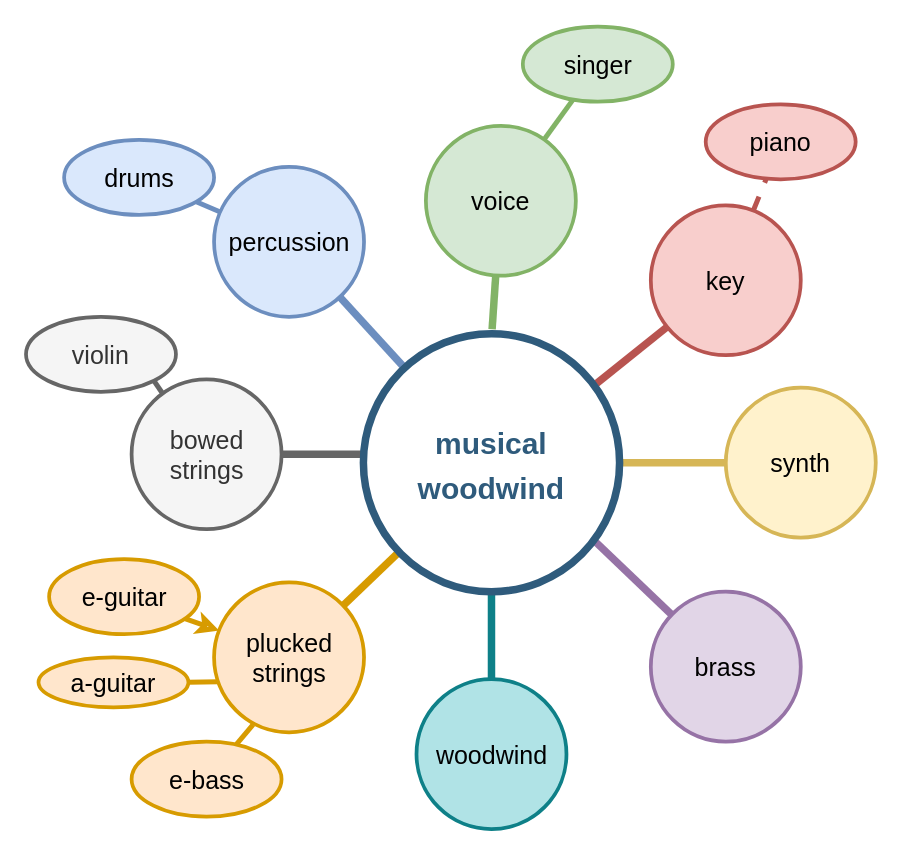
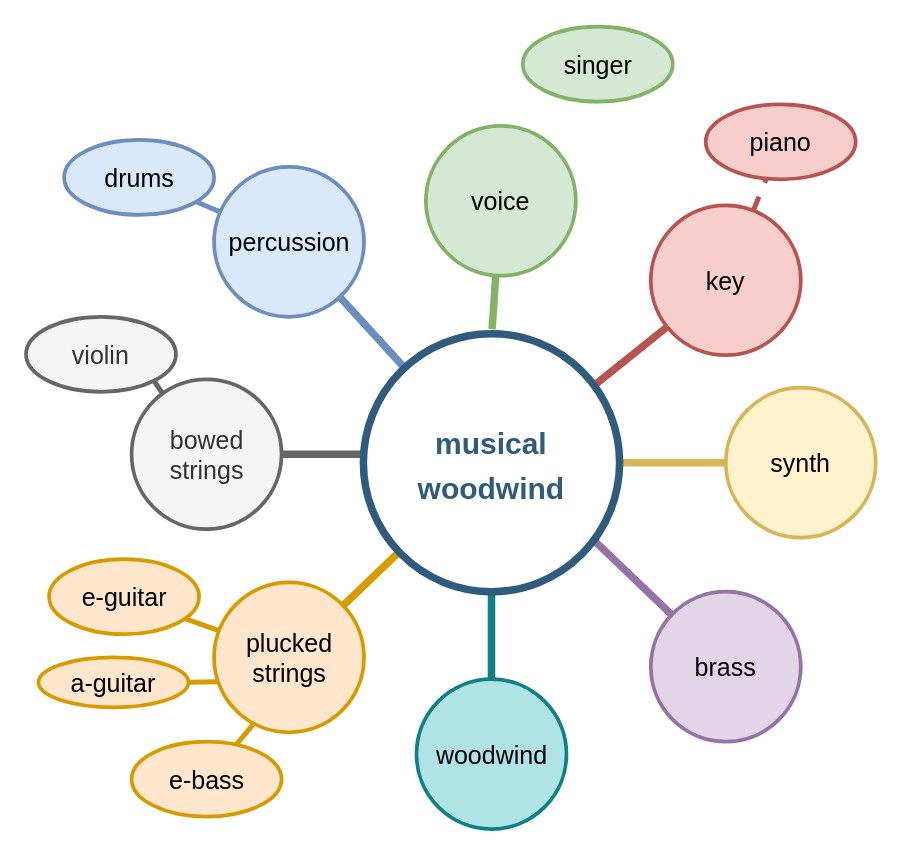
edge "singer" -- "voice": removed
edge "e-guitar" -> "plucked strings": arrowhead classic -> none
